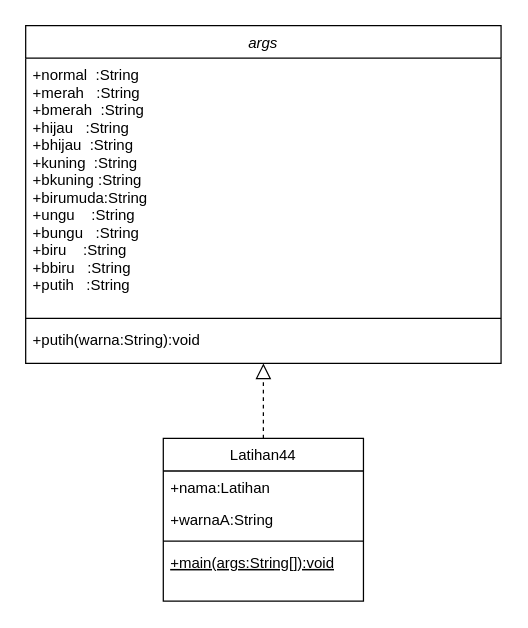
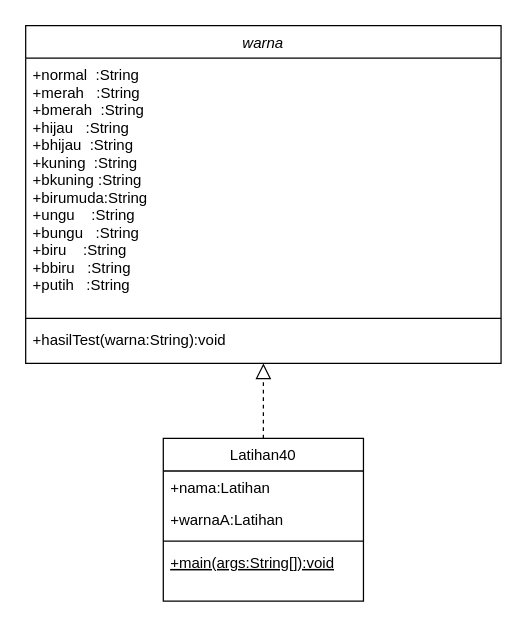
node "args": label "args" -> "warna"
node "+putih(warna:String):void": label "+putih(warna:String):void" -> "+hasilTest(warna:String):void"
node "Latihan44": label "Latihan44" -> "Latihan40"
node "+warnaA:String": label "+warnaA:String" -> "+warnaA:Latihan"
